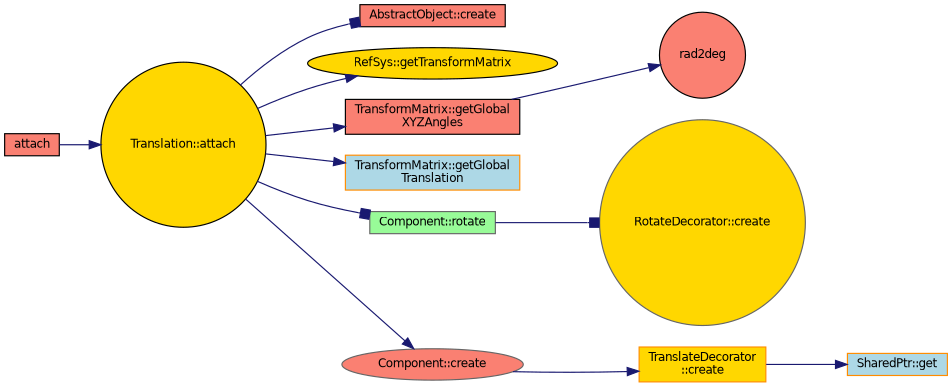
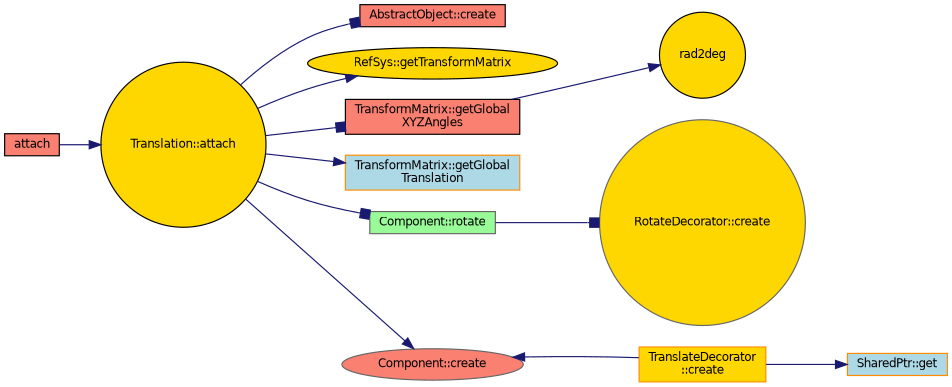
node "rad2deg": fillcolor salmon -> gold
edge "Translation::attach" -> "TransformMatrix::getGlobal XYZAngles": arrowhead normal -> box
edge "Component::create" -> "TranslateDecorator ::create": reversed
